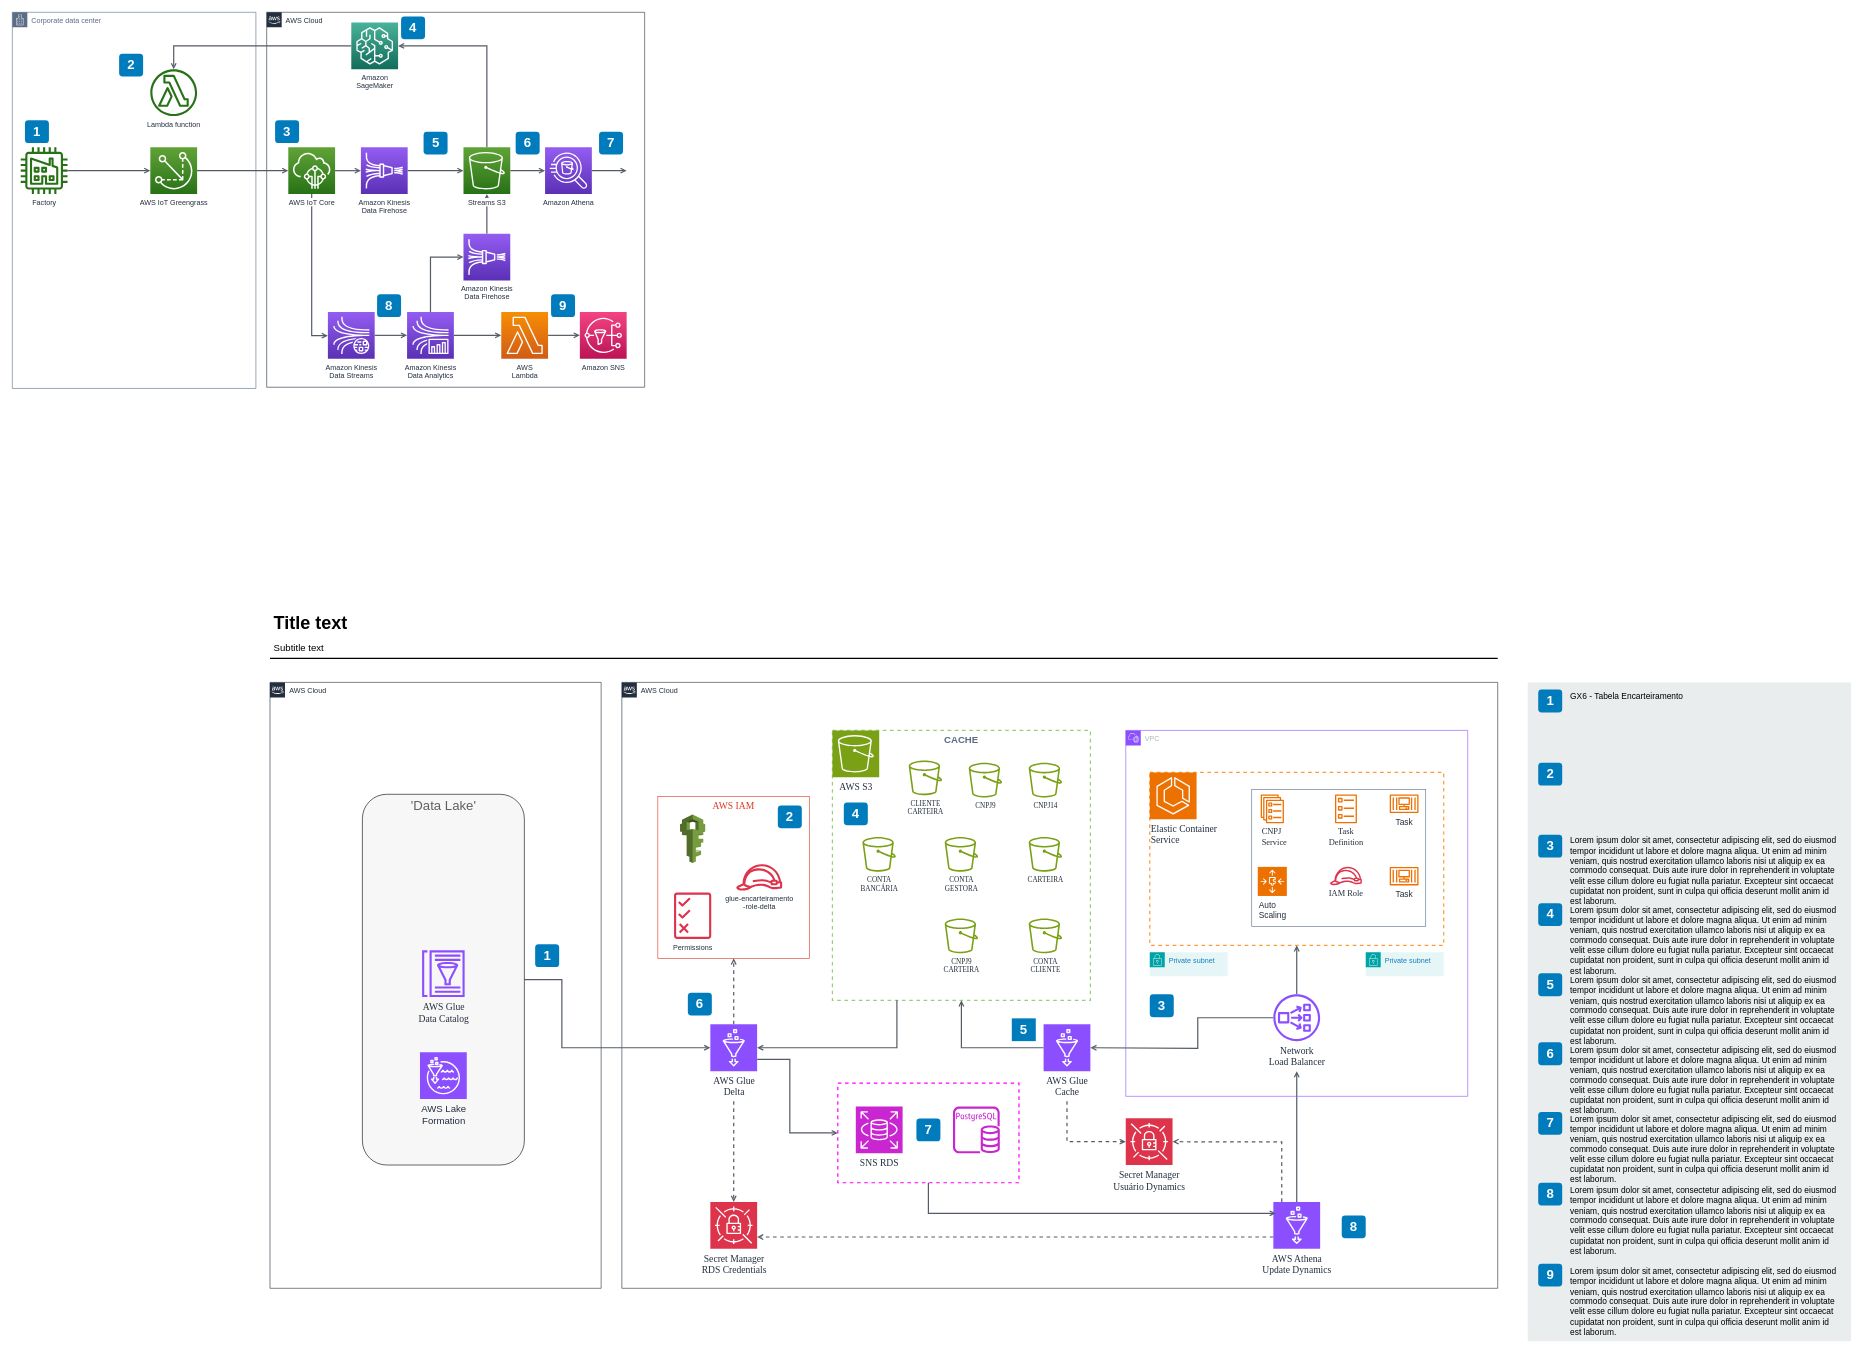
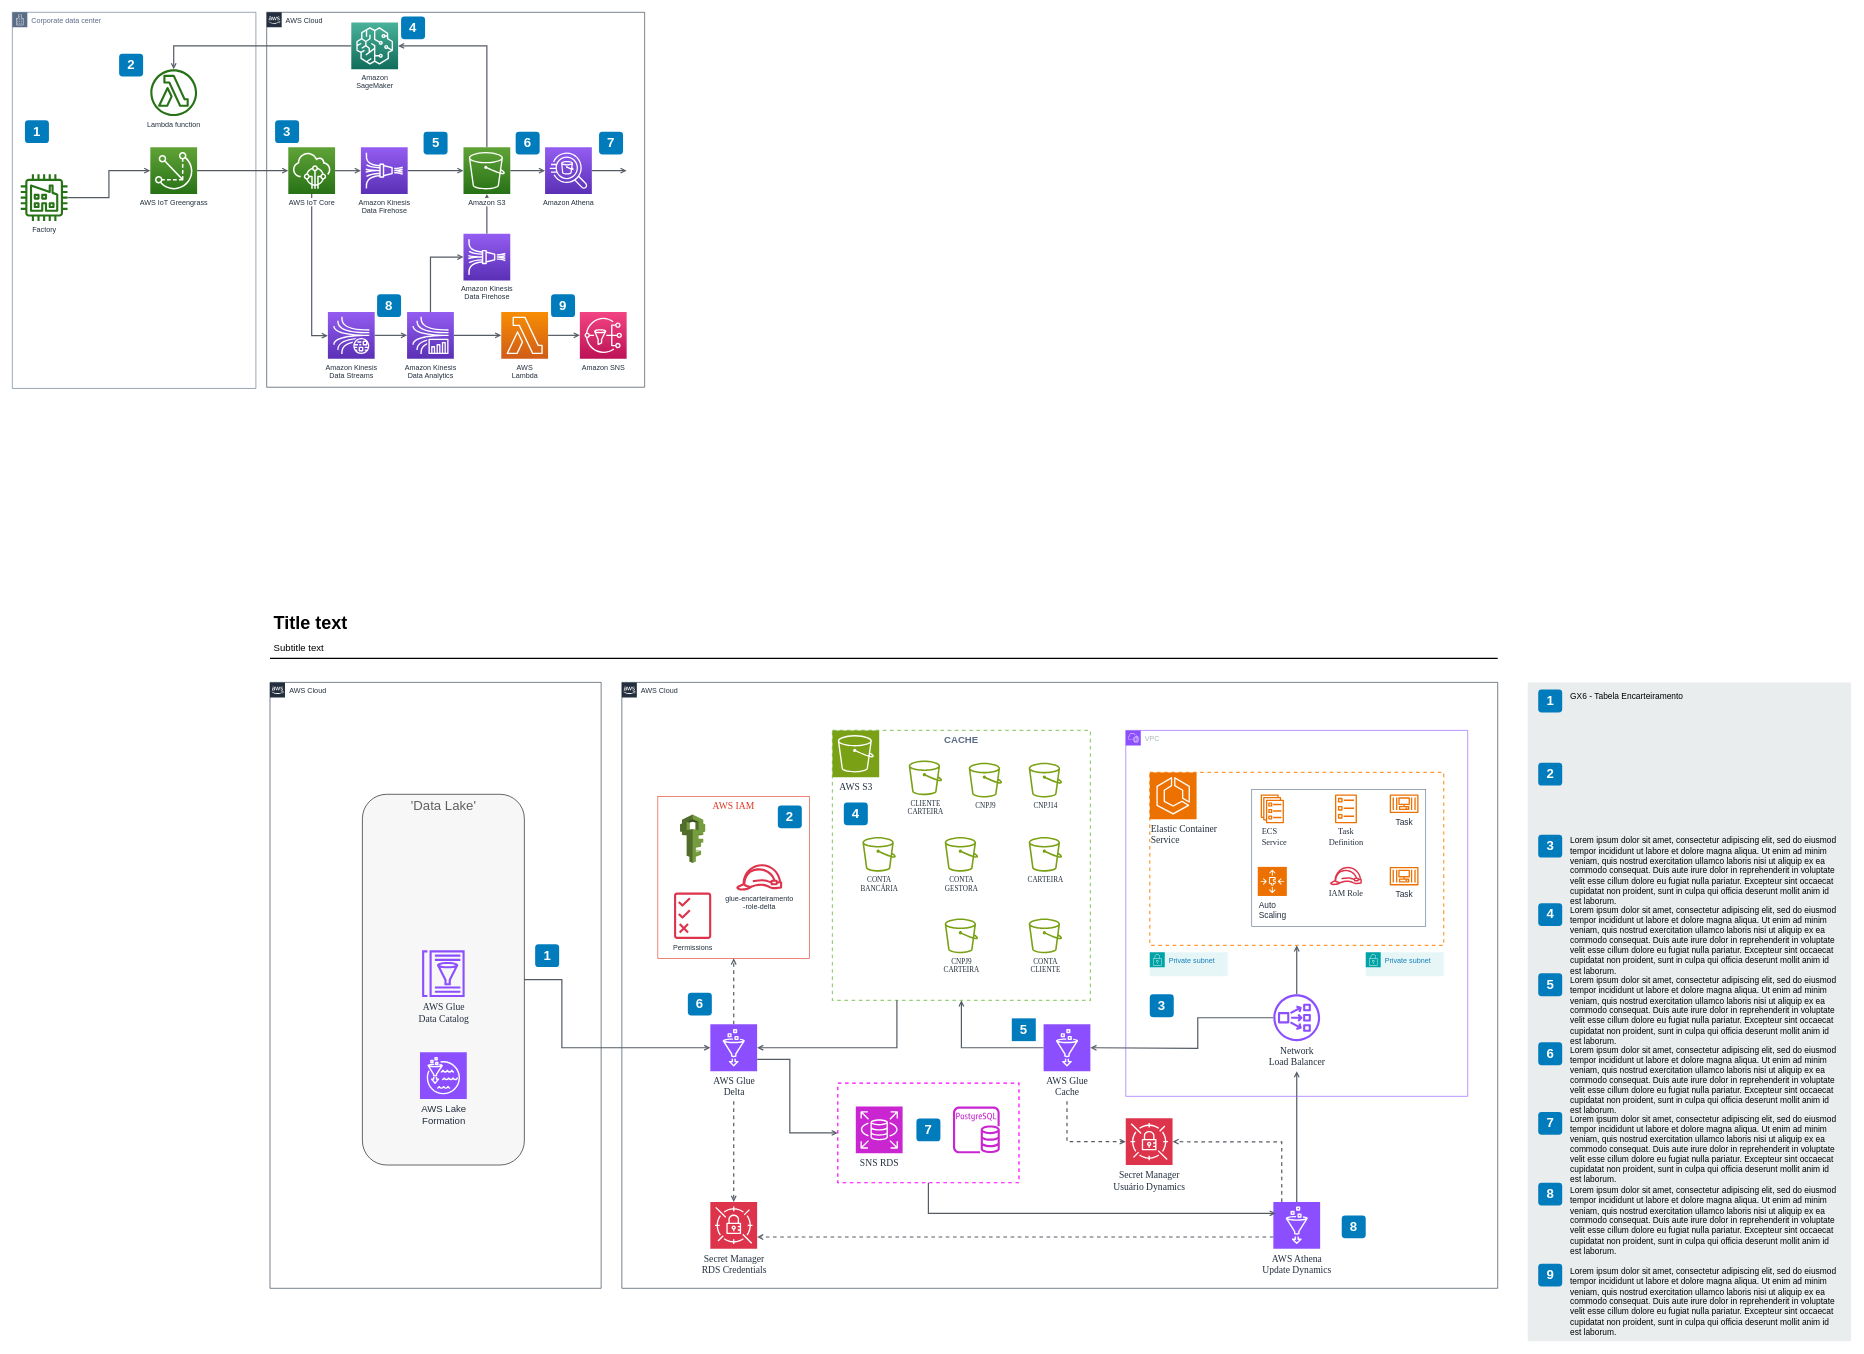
node "Factory": moved (44, 171) -> (44, 198)
node "Streams S3": label "Streams S3" -> "Amazon S3"
node "CNPJ Service": label "CNPJ Service" -> "ECS Service"
